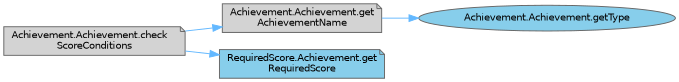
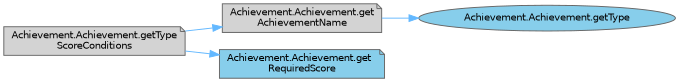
node "Achievement.Achievement.check ScoreConditions": label "Achievement.Achievement.check ScoreConditions" -> "Achievement.Achievement.getType ScoreConditions"
node "RequiredScore.Achievement.get RequiredScore": label "RequiredScore.Achievement.get RequiredScore" -> "Achievement.Achievement.get RequiredScore"
